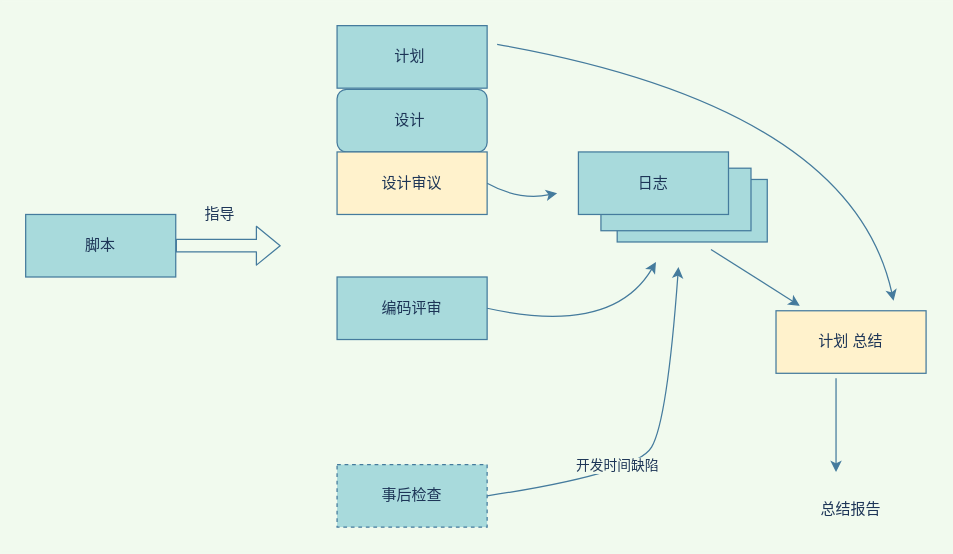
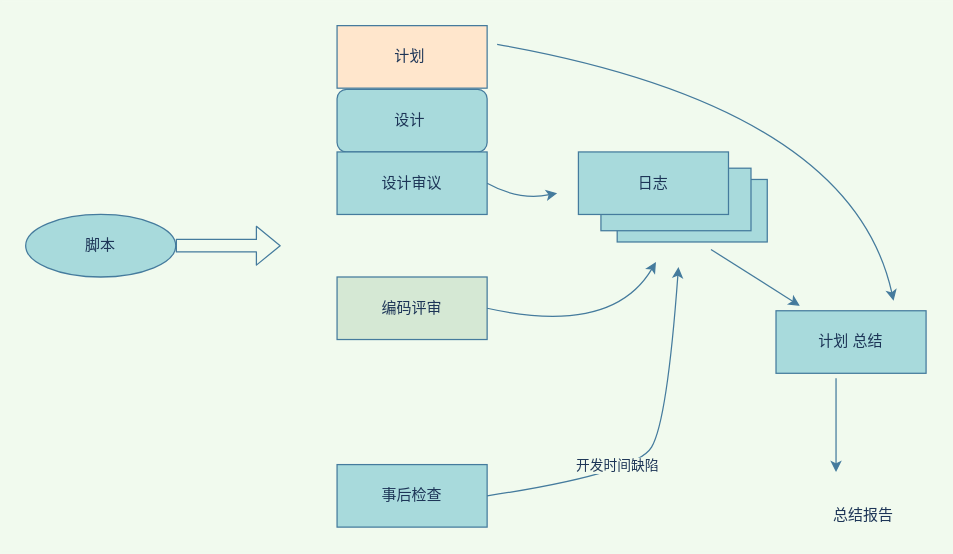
node "计划": fillcolor #a8dadc -> #ffe6cc
node "设计审议": fillcolor #fff2cc -> #a8dadc
node "指导": removed
node "脚本": shape rectangle -> ellipse
node "编码评审": fillcolor #a8dadc -> #d5e8d4
node "计划 总结": fillcolor #fff2cc -> #a8dadc
node "事后检查": style dashed -> solid
node "总结报告": moved (851, 509) -> (863, 516)
